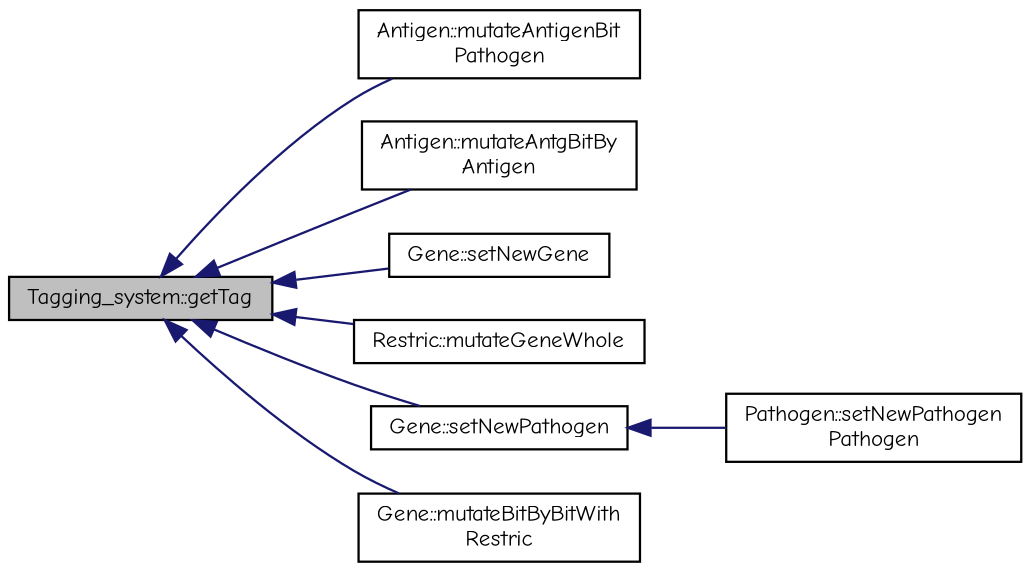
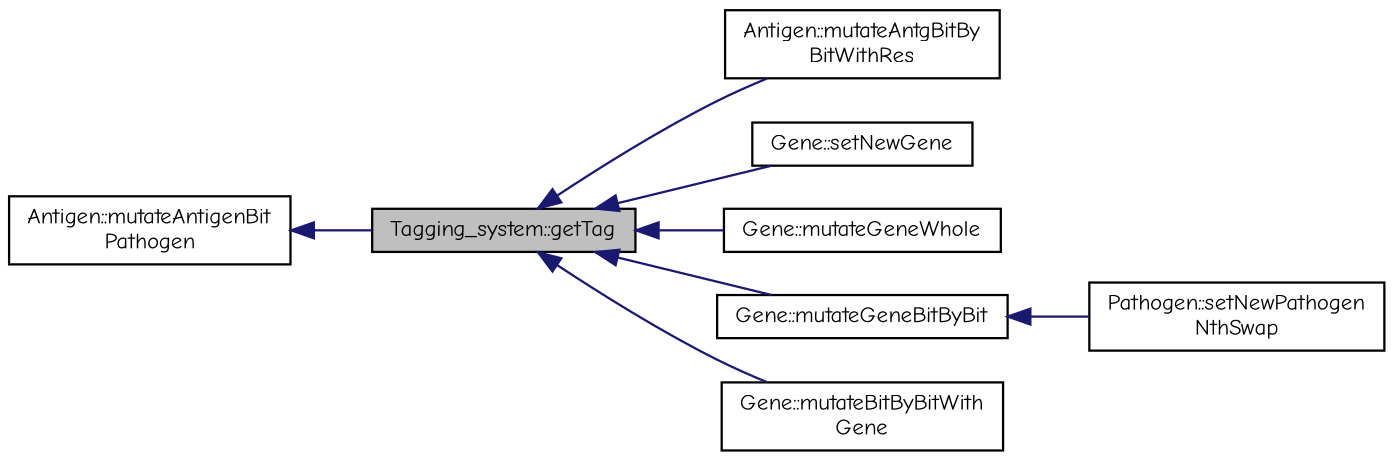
node "Antigen::mutateAntgBitBy Antigen": label "Antigen::mutateAntgBitBy Antigen" -> "Antigen::mutateAntgBitBy BitWithRes"
edge "Antigen::mutateAntigenBit Pathogen" -> "Tagging_system::getTag": reversed
node "Restric::mutateGeneWhole": label "Restric::mutateGeneWhole" -> "Gene::mutateGeneWhole"
node "Gene::setNewPathogen": label "Gene::setNewPathogen" -> "Gene::mutateGeneBitByBit"
node "Pathogen::setNewPathogen Pathogen": label "Pathogen::setNewPathogen Pathogen" -> "Pathogen::setNewPathogen NthSwap"
node "Gene::mutateBitByBitWith Restric": label "Gene::mutateBitByBitWith Restric" -> "Gene::mutateBitByBitWith Gene"
